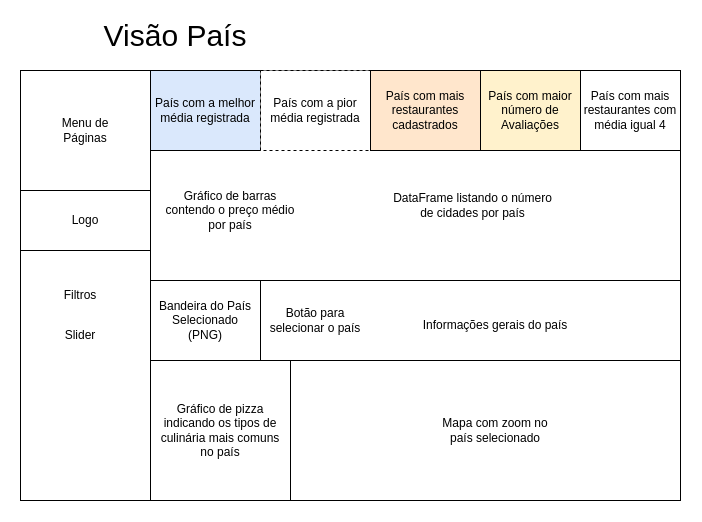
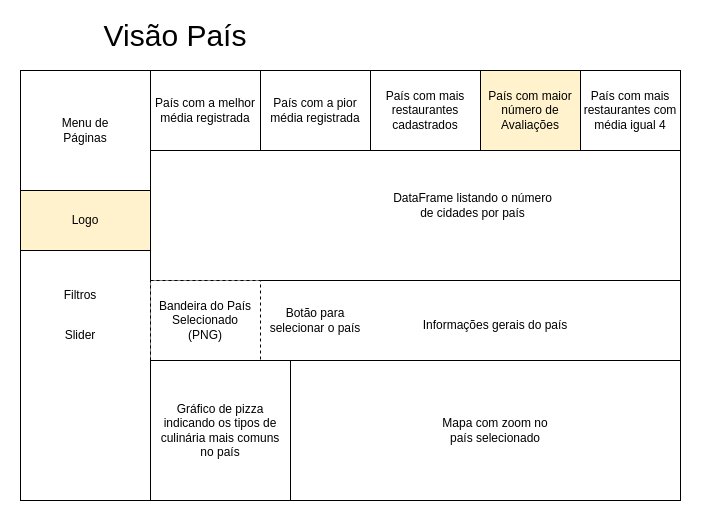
node "País com a melhor média registrada": fillcolor #dae8fc -> #ffffff
node "País com a pior média registrada": style dashed -> solid
node "País com mais restaurantes cadastrados": fillcolor #ffe6cc -> #ffffff
node "Gráfico de barras contendo o preço médio por país": removed
node "Logo": fillcolor #ffffff -> #fff2cc
node "Bandeira do País Selecionado (PNG)": style solid -> dashed
